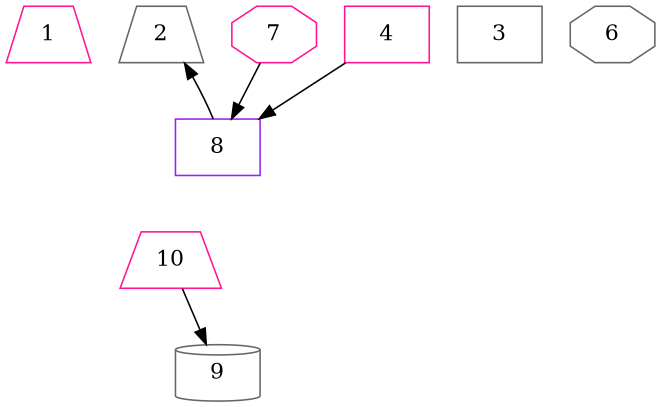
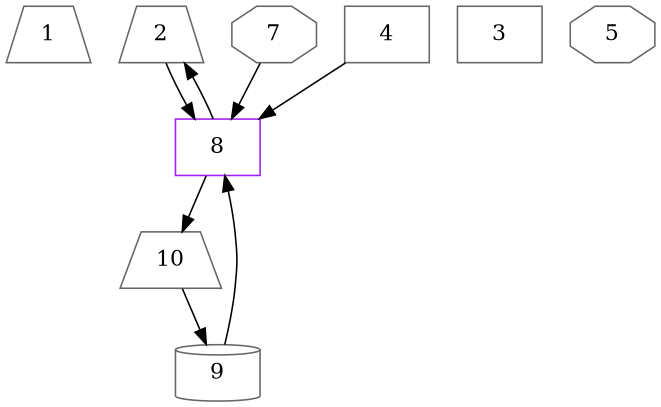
node "1": color deeppink -> gray40
node "7": color deeppink -> gray40
node "4": color deeppink -> gray40
node "6": label "6" -> "5"
edge "2" -> "8": added
edge "8" -> "10": added
node "10": color deeppink -> gray40
edge "9" -> "8": added
